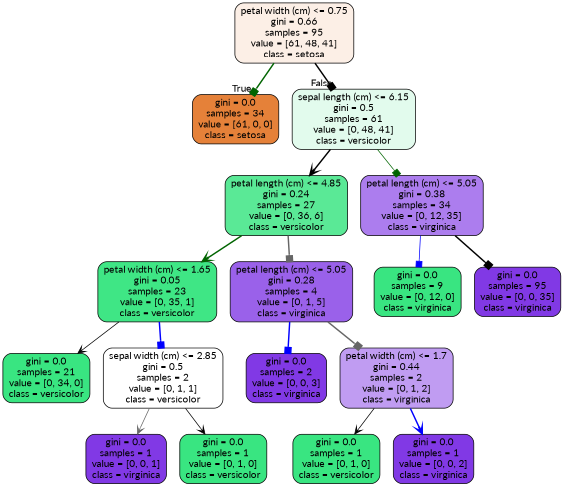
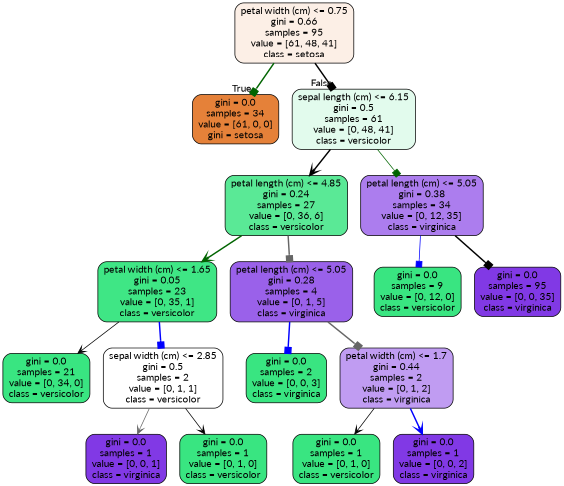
node "gini = 0.0 samples = 34 value = [61, 0, 0] class = setosa": label "gini = 0.0 samples = 34 value = [61, 0, 0] class = setosa" -> "gini = 0.0 samples = 34 value = [61, 0, 0] gini = setosa"
node "gini = 0.0 samples = 9 value = [0, 12, 0] class = virginica": label "gini = 0.0 samples = 9 value = [0, 12, 0] class = virginica" -> "gini = 0.0 samples = 9 value = [0, 12, 0] class = versicolor"
node "gini = 0.0 samples = 2 value = [0, 0, 3] class = virginica": fillcolor #8139e5 -> #39e581
